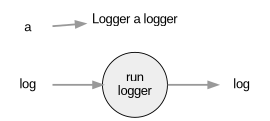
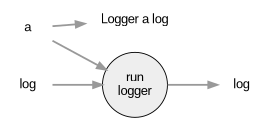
node "Logger a logger": label "Logger a logger" -> "Logger a log"
edge "a" -> "run logger": added
